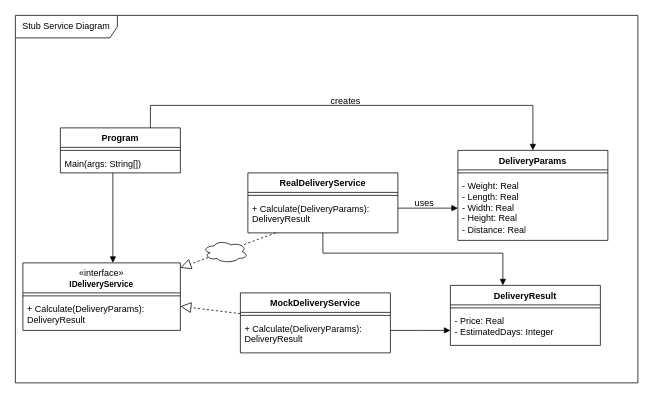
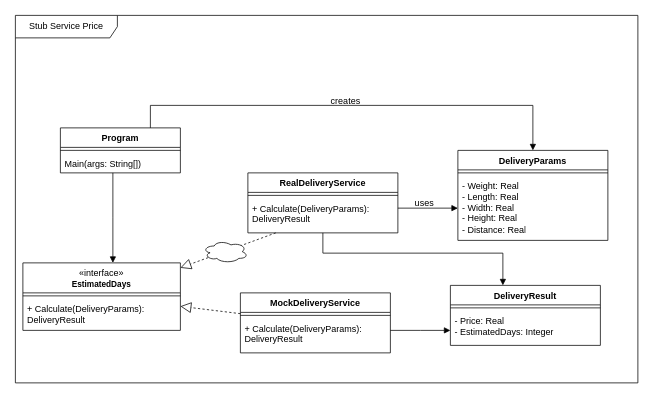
node "Stub Service Diagram": label "Stub Service Diagram" -> "Stub Service Price"
node "«interface»IDeliveryService": label "«interface»IDeliveryService" -> "«interface»EstimatedDays"
